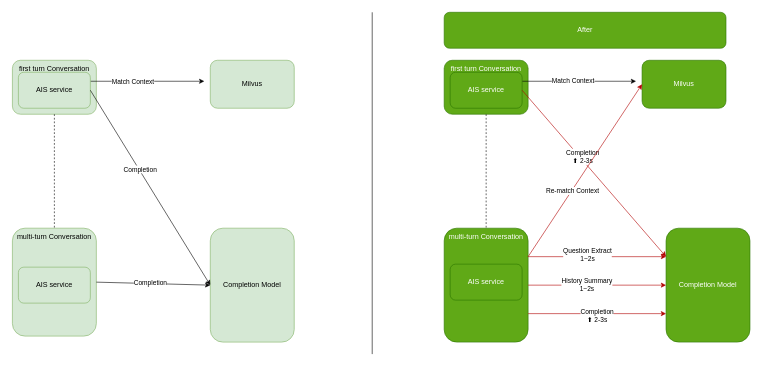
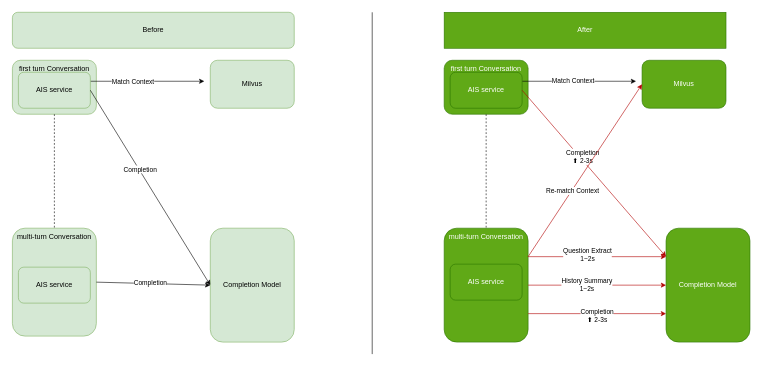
node "Before": added
node "After": shape rounded rectangle -> rectangle
